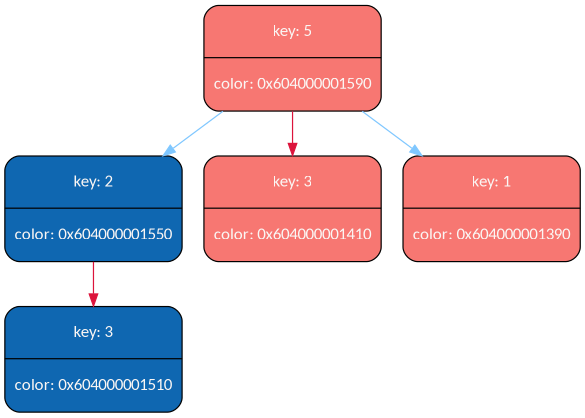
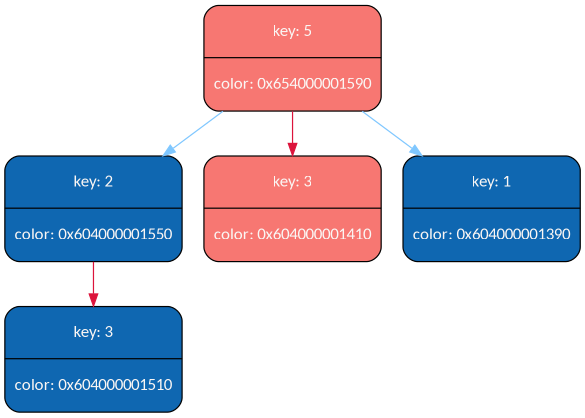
node "key: 5": text "color: 0x604000001590" -> "color: 0x654000001590"
node "key: 1": fillcolor #f77772 -> #0f67b1
